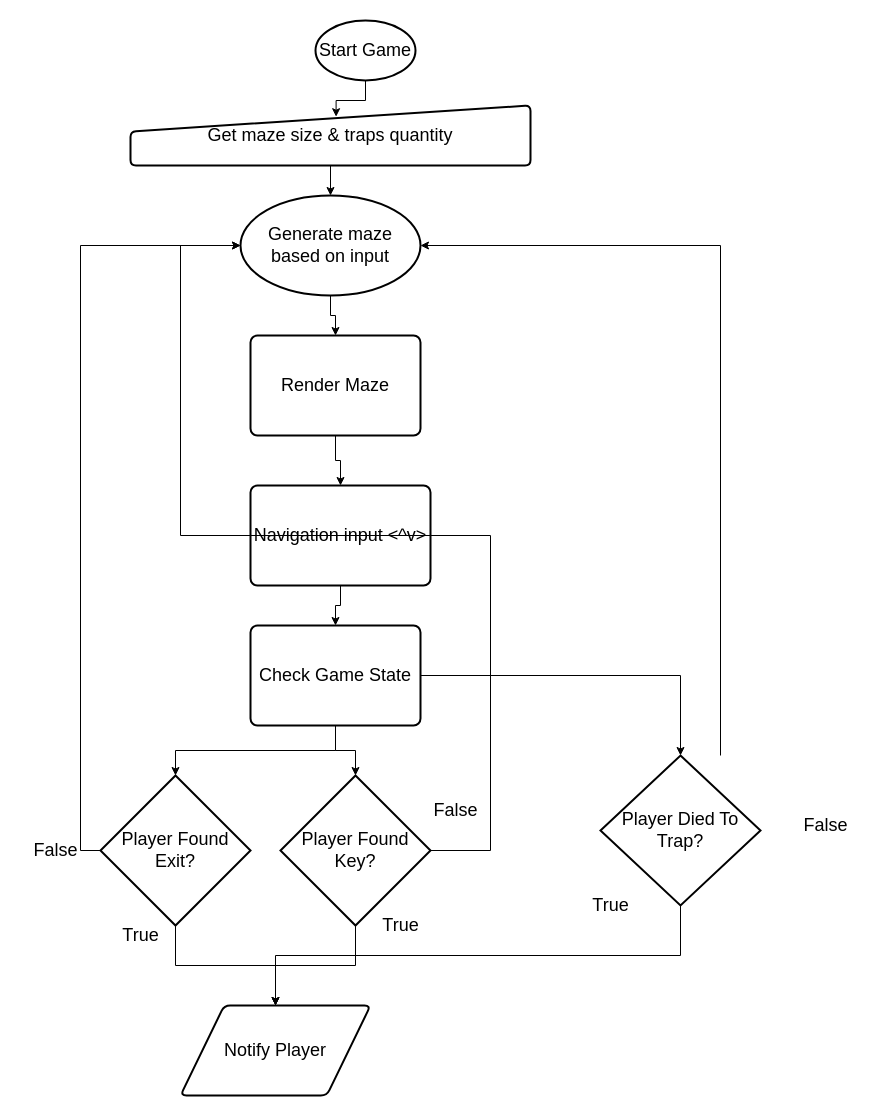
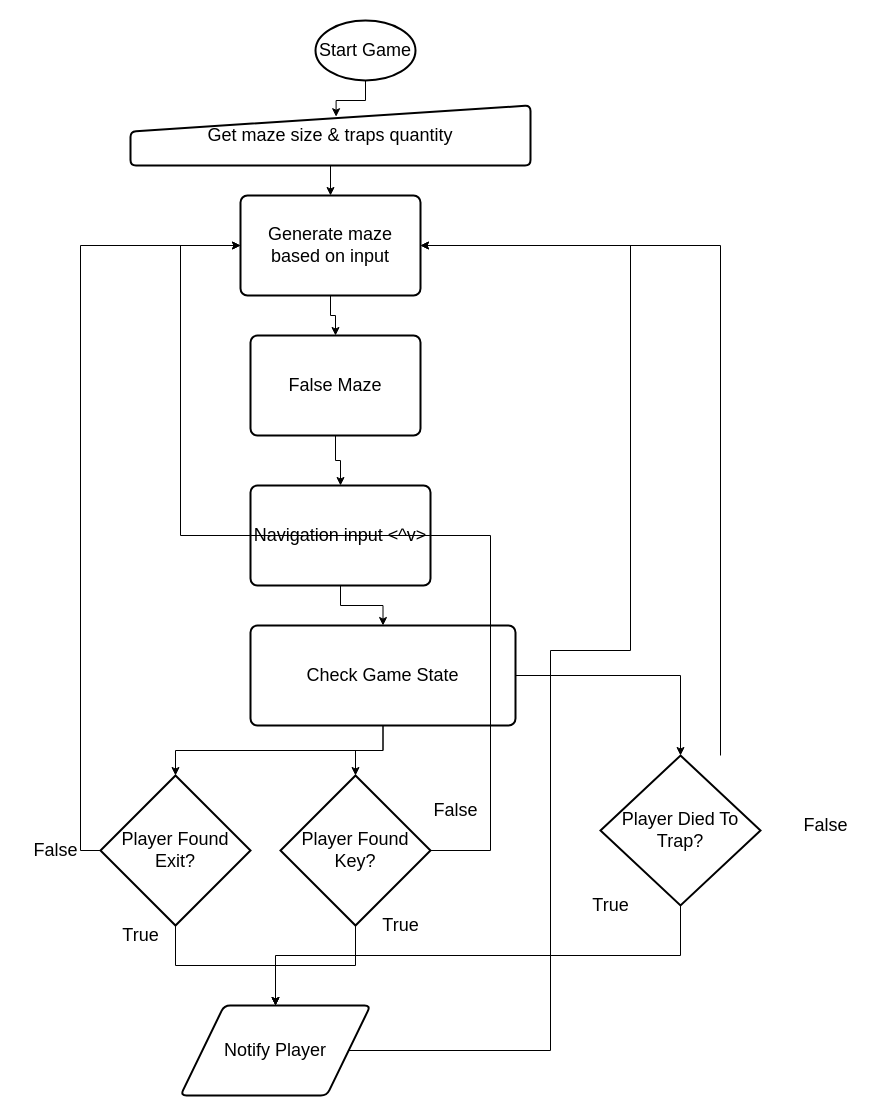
node "Generate maze based on input": shape ellipse -> rounded rectangle
node "Render Maze": label "Render Maze" -> "False Maze"
node "Check Game State": size 170x100 -> 265x100
edge "Notify Player" -> "Generate maze based on input": added
